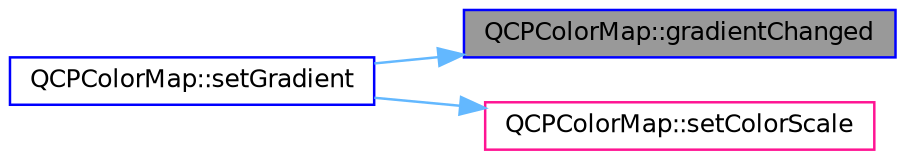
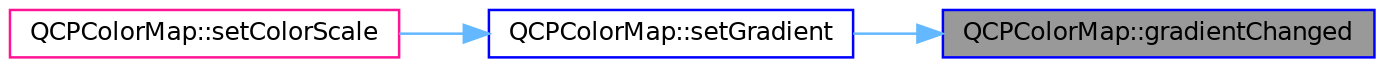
edge "QCPColorMap::setGradient" -> "QCPColorMap::setColorScale": reversed
